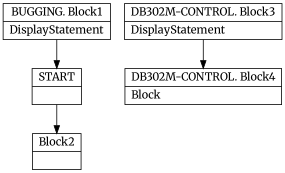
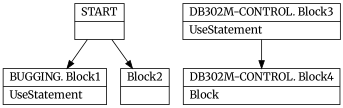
node "BUGGING. Block1": text "DisplayStatement" -> "UseStatement"
node "DB302M-CONTROL. Block3": text "DisplayStatement" -> "UseStatement"
edge "BUGGING. Block1" -> "START": reversed
